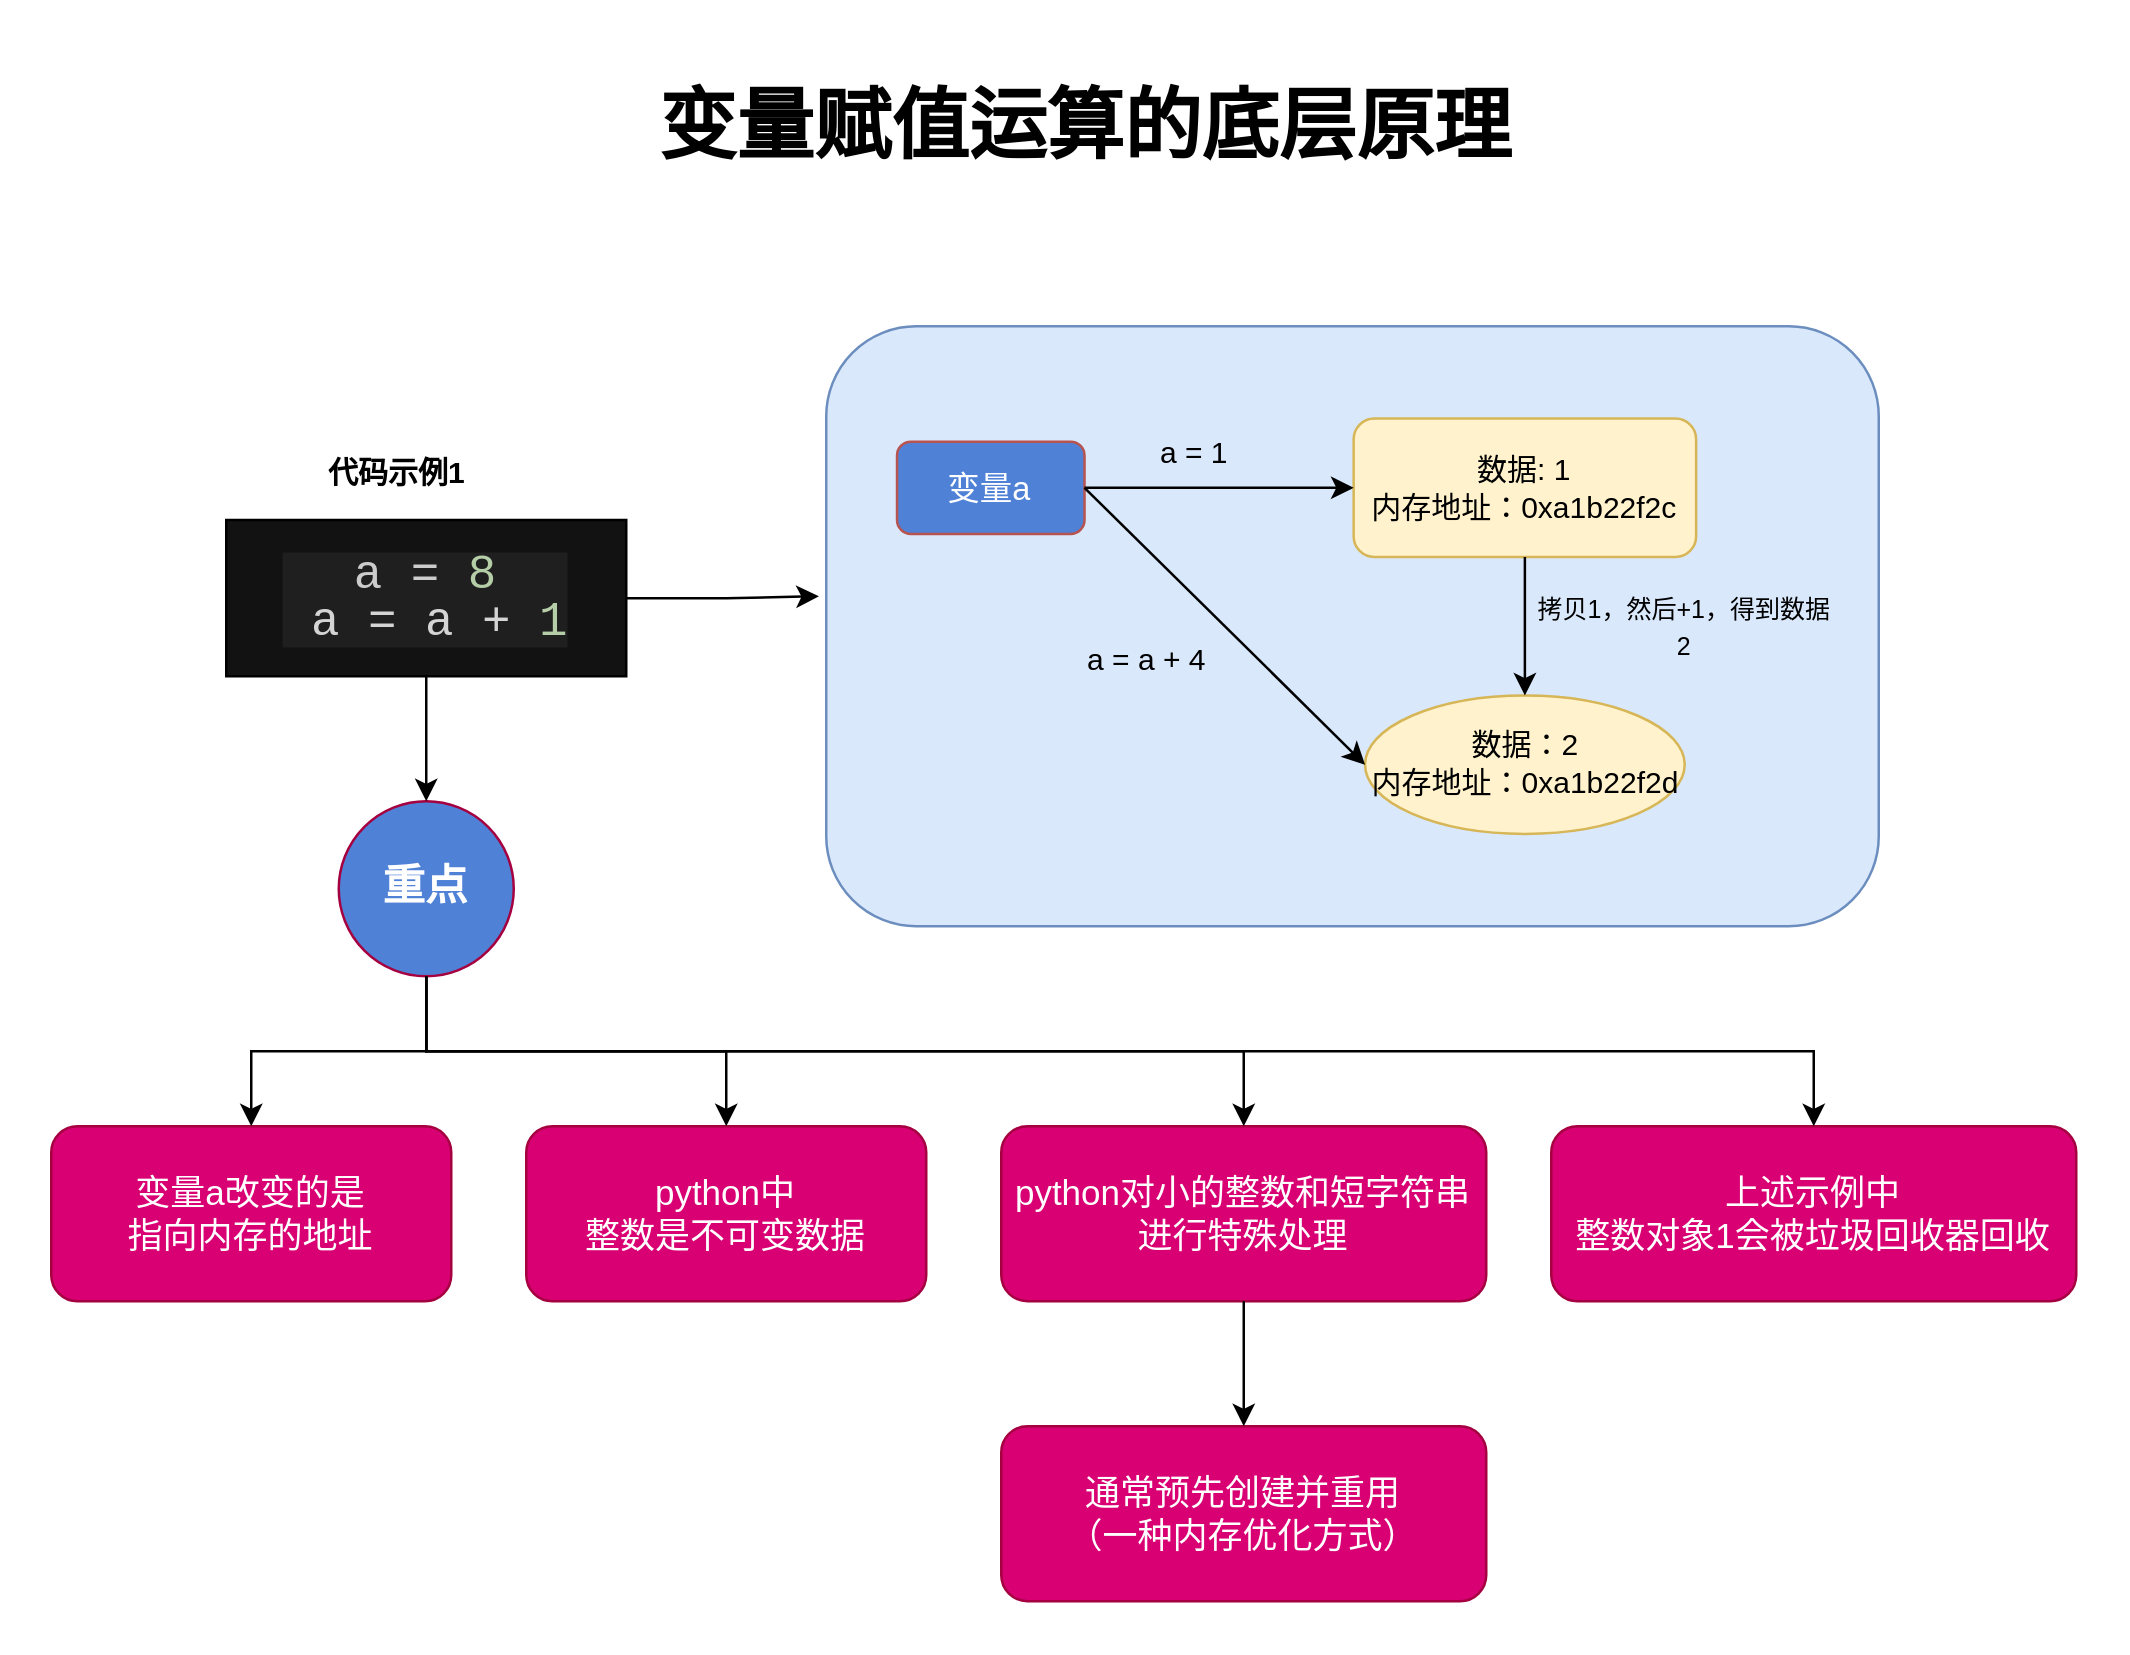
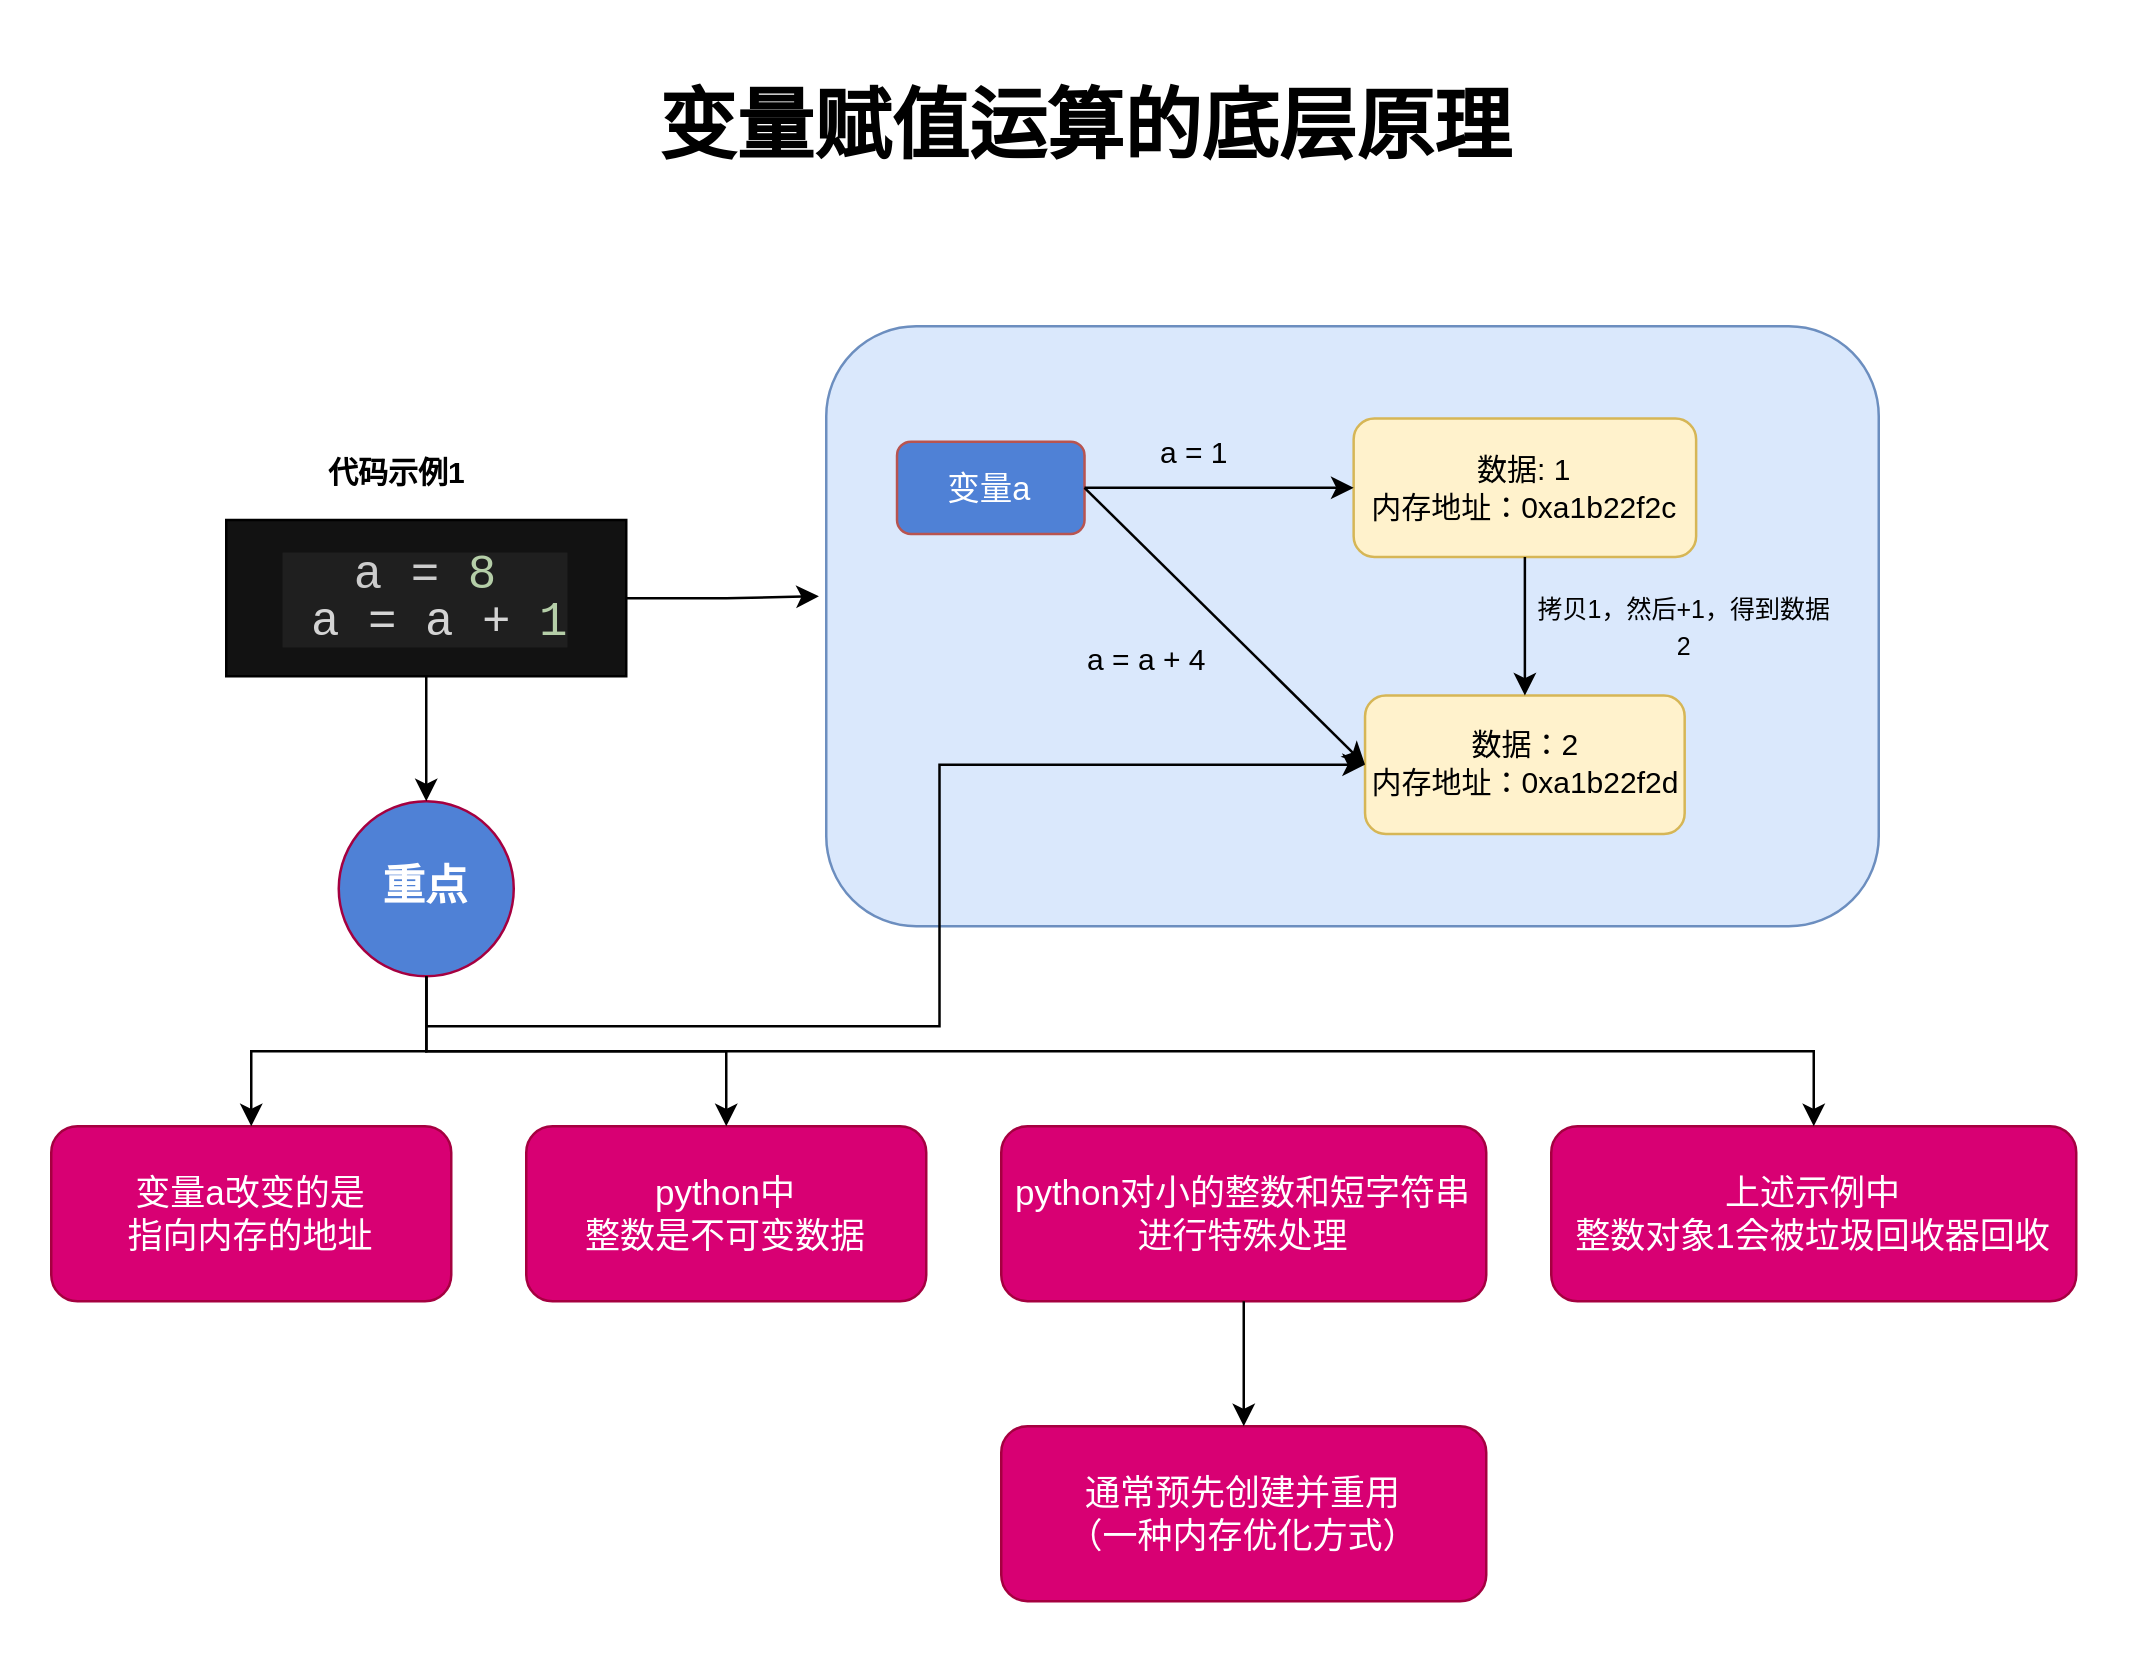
node "数据：2 内存地址：0xa1b22f2d": shape ellipse -> rounded rectangle
edge "重点" -> "python对小的整数和短字符串进行特殊处理": now "重点" -> "数据：2 内存地址：0xa1b22f2d"
